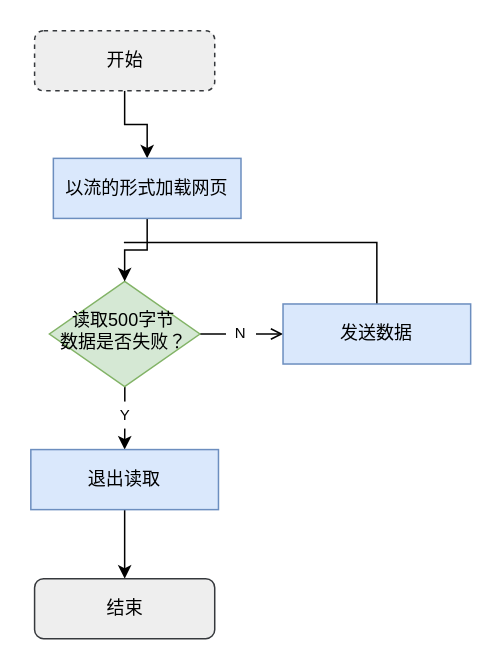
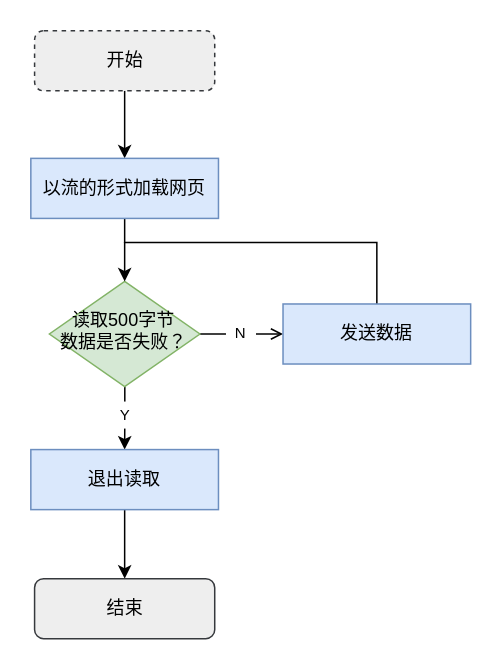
node "以流的形式加载网页": moved (147, 188) -> (125, 188)
